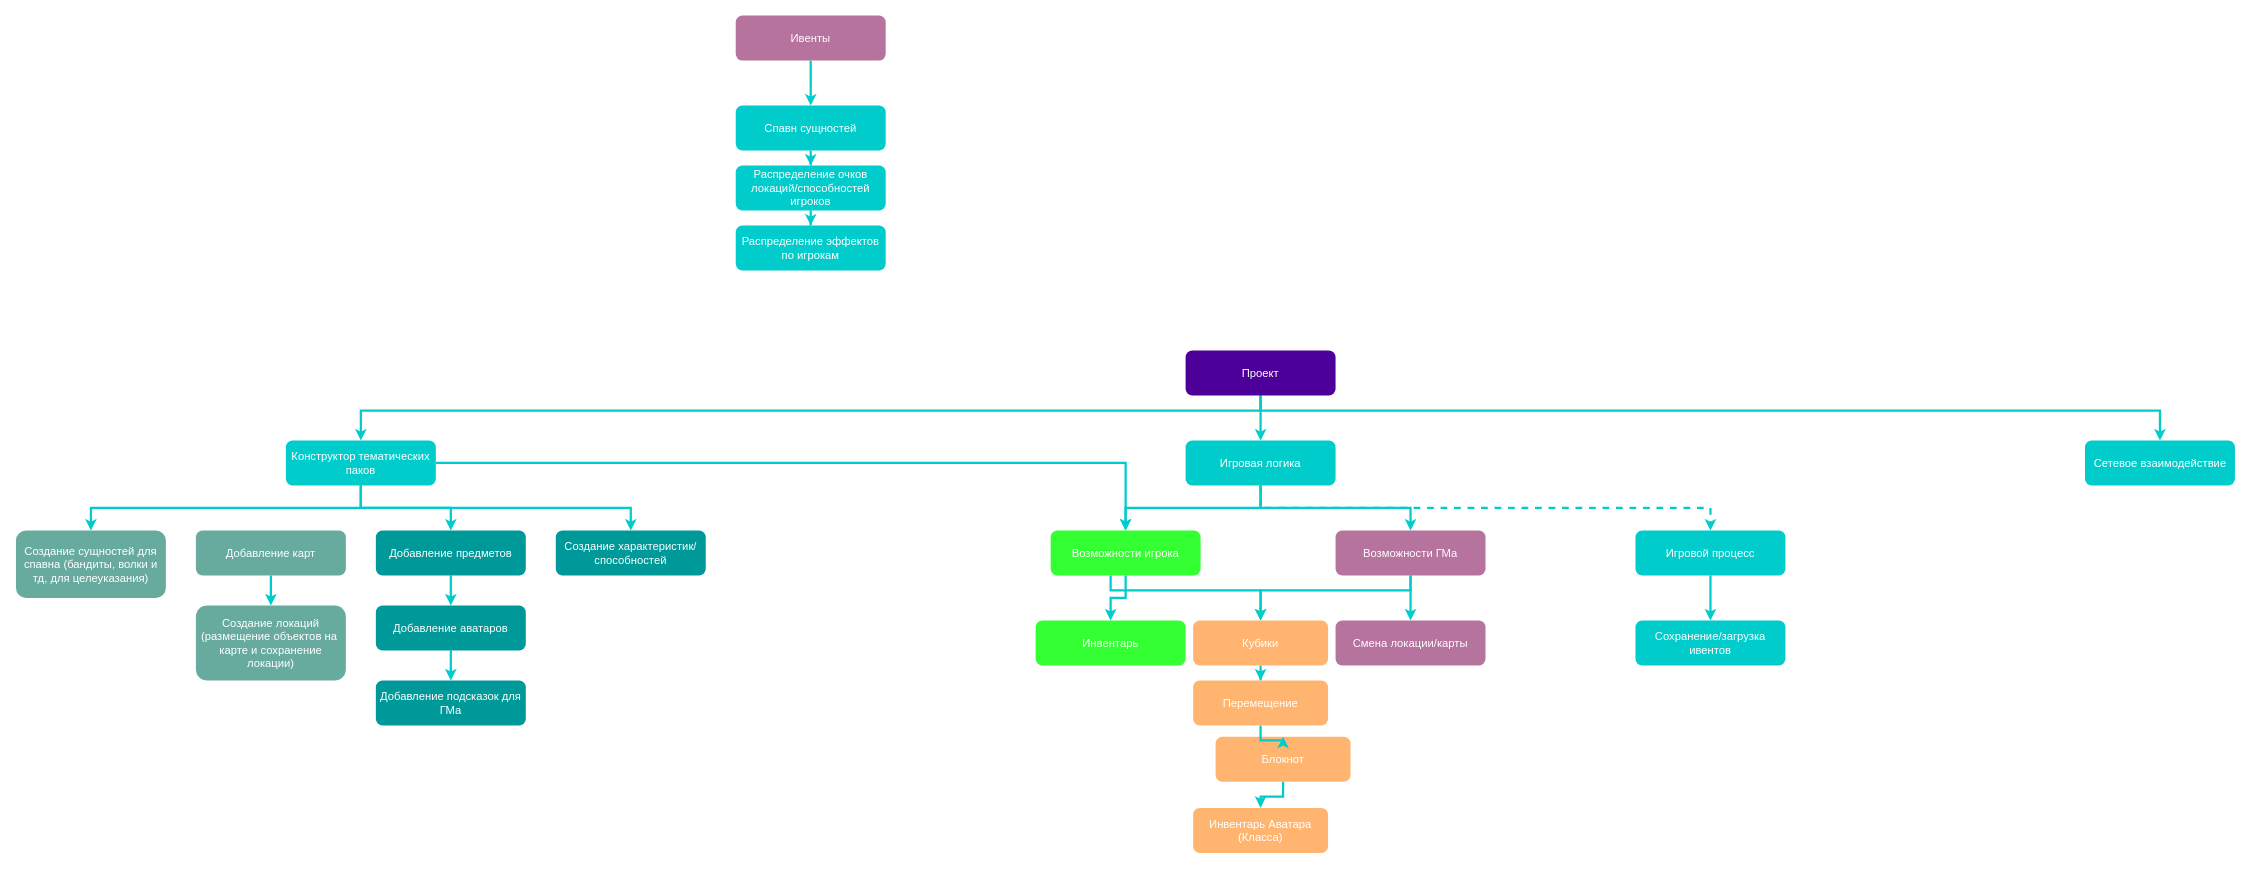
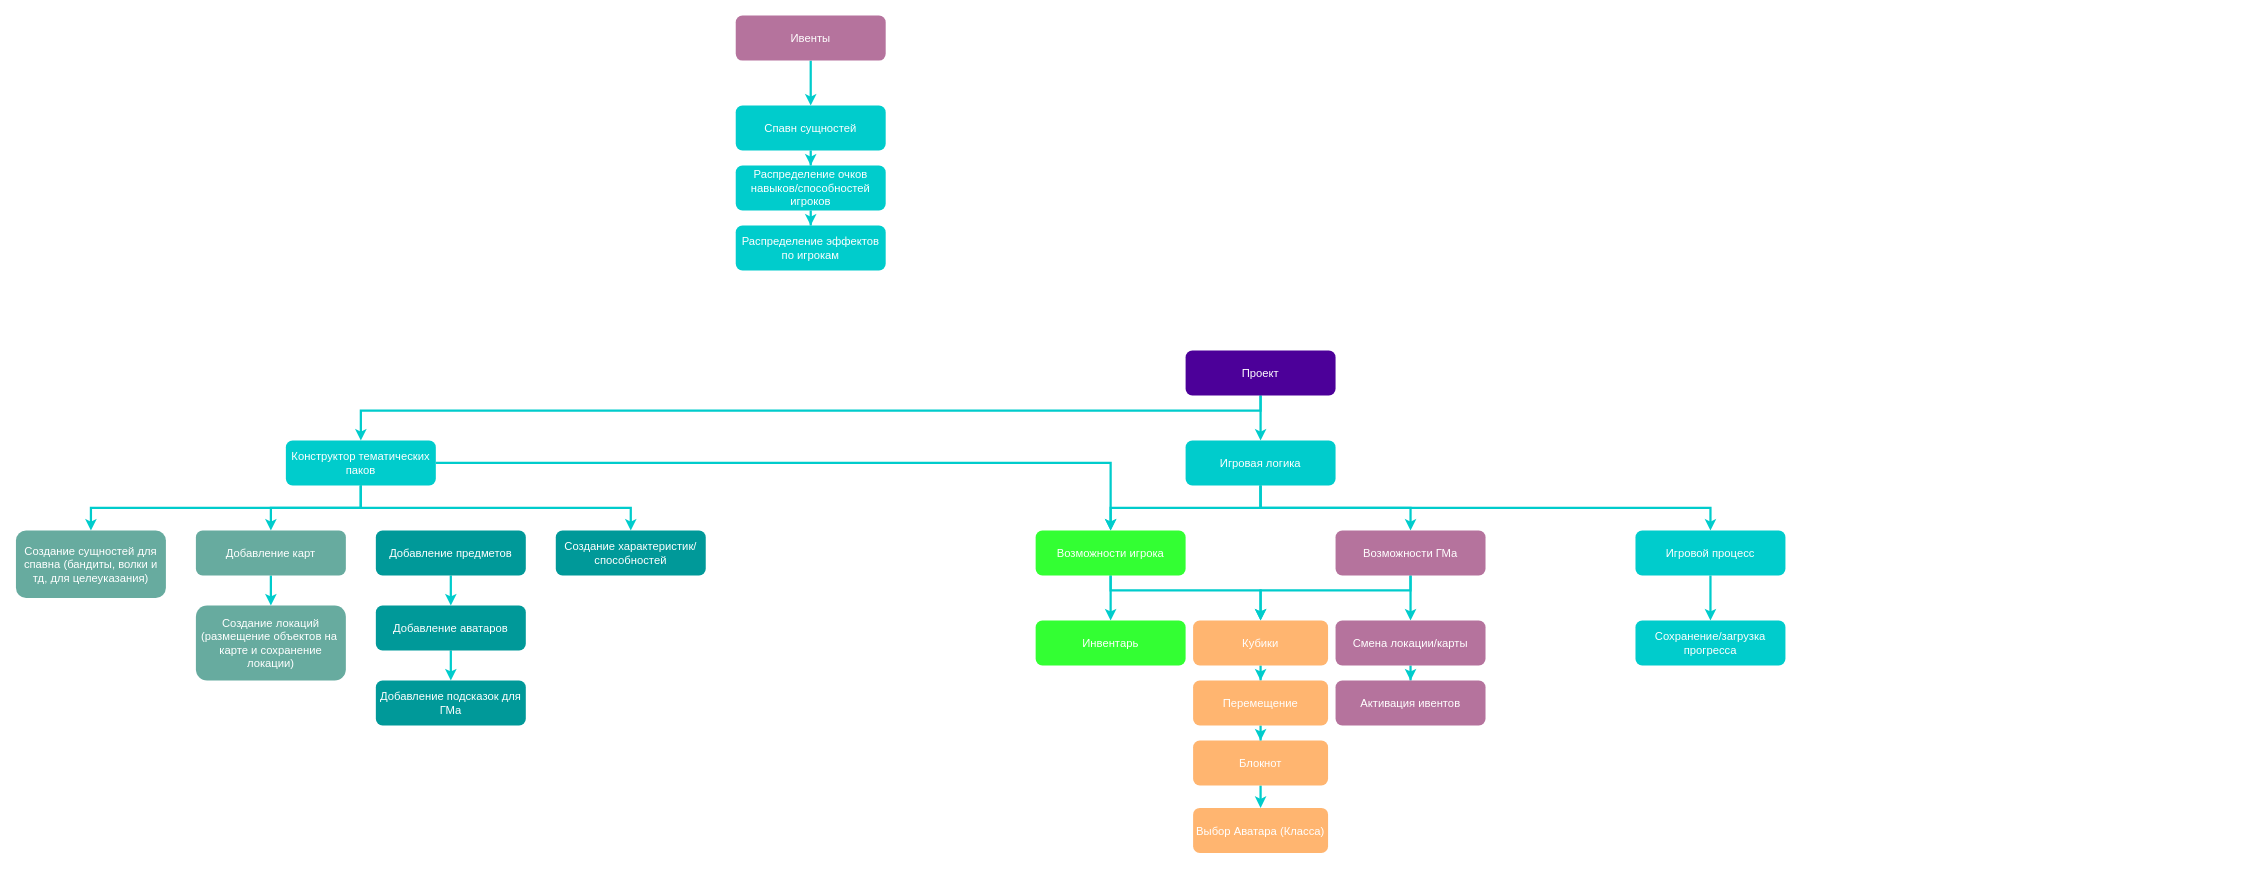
node "Распределение очков локаций/способностей игроков": label "Распределение очков локаций/способностей игроков" -> "Распределение очков навыков/способностей игроков"
edge "Проект" -> "Сетевое взаимодействие": removed
node "Сетевое взаимодействие": removed
edge "Игровая логика" -> "Игровой процесс": style dashed -> solid
edge "Конструктор тематических паков" -> "Добавление предметов": now "Конструктор тематических паков" -> "Добавление карт"
node "Возможности игрока": moved (1125, 553) -> (1110, 553)
node "Сохранение/загрузка ивентов": label "Сохранение/загрузка ивентов" -> "Сохранение/загрузка прогресса"
edge "Смена локации/карты" -> "Активация ивентов": added
node "Активация ивентов": added
node "Блокнот": moved (1283, 759) -> (1260, 763)
node "Инвентарь Аватара (Класса)": label "Инвентарь Аватара (Класса)" -> "Выбор Аватара (Класса)"
